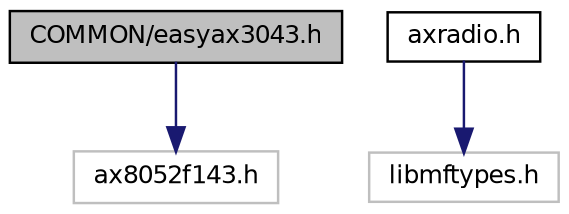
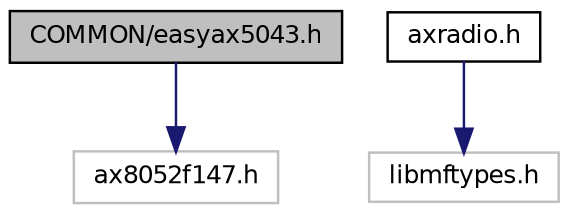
node "COMMON/easyax3043.h": label "COMMON/easyax3043.h" -> "COMMON/easyax5043.h"
node "ax8052f143.h": label "ax8052f143.h" -> "ax8052f147.h"
